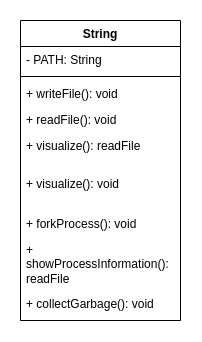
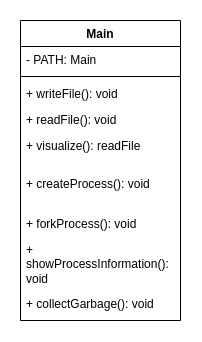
node "String": label "String" -> "Main"
node "- PATH: String": label "- PATH: String" -> "- PATH: Main"
node "+ visualize(): void": label "+ visualize(): void" -> "+ createProcess(): void"
node "+ showProcessInformation(): readFile": label "+ showProcessInformation(): readFile" -> "+ showProcessInformation(): void"
